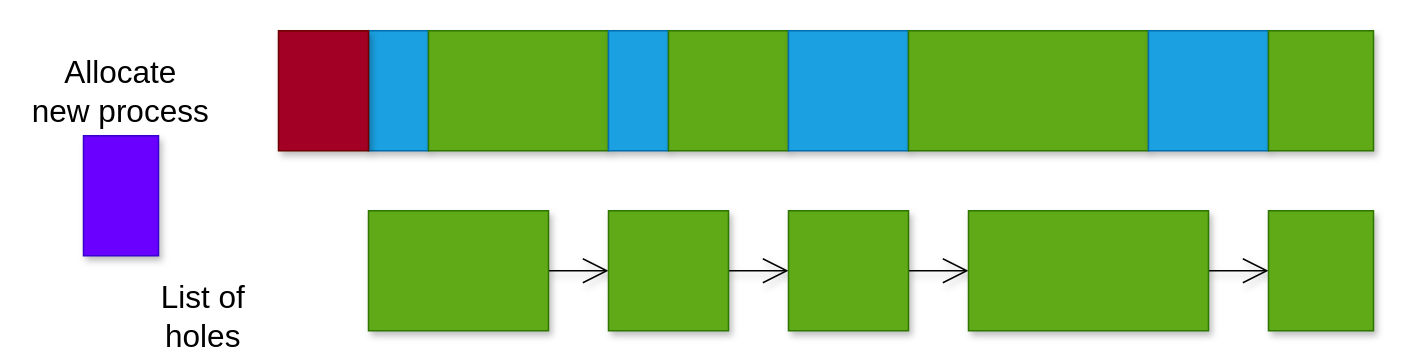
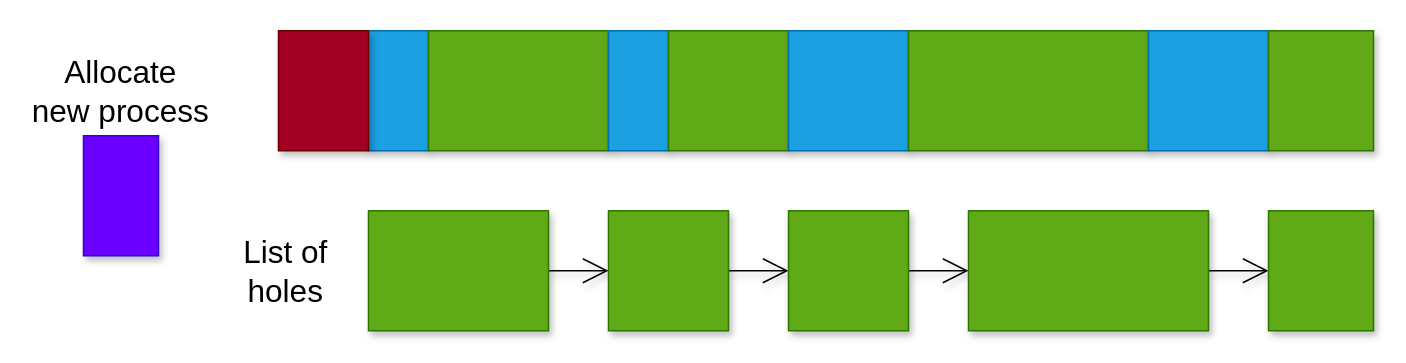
node "List of holes": moved (203, 316) -> (286, 271)
